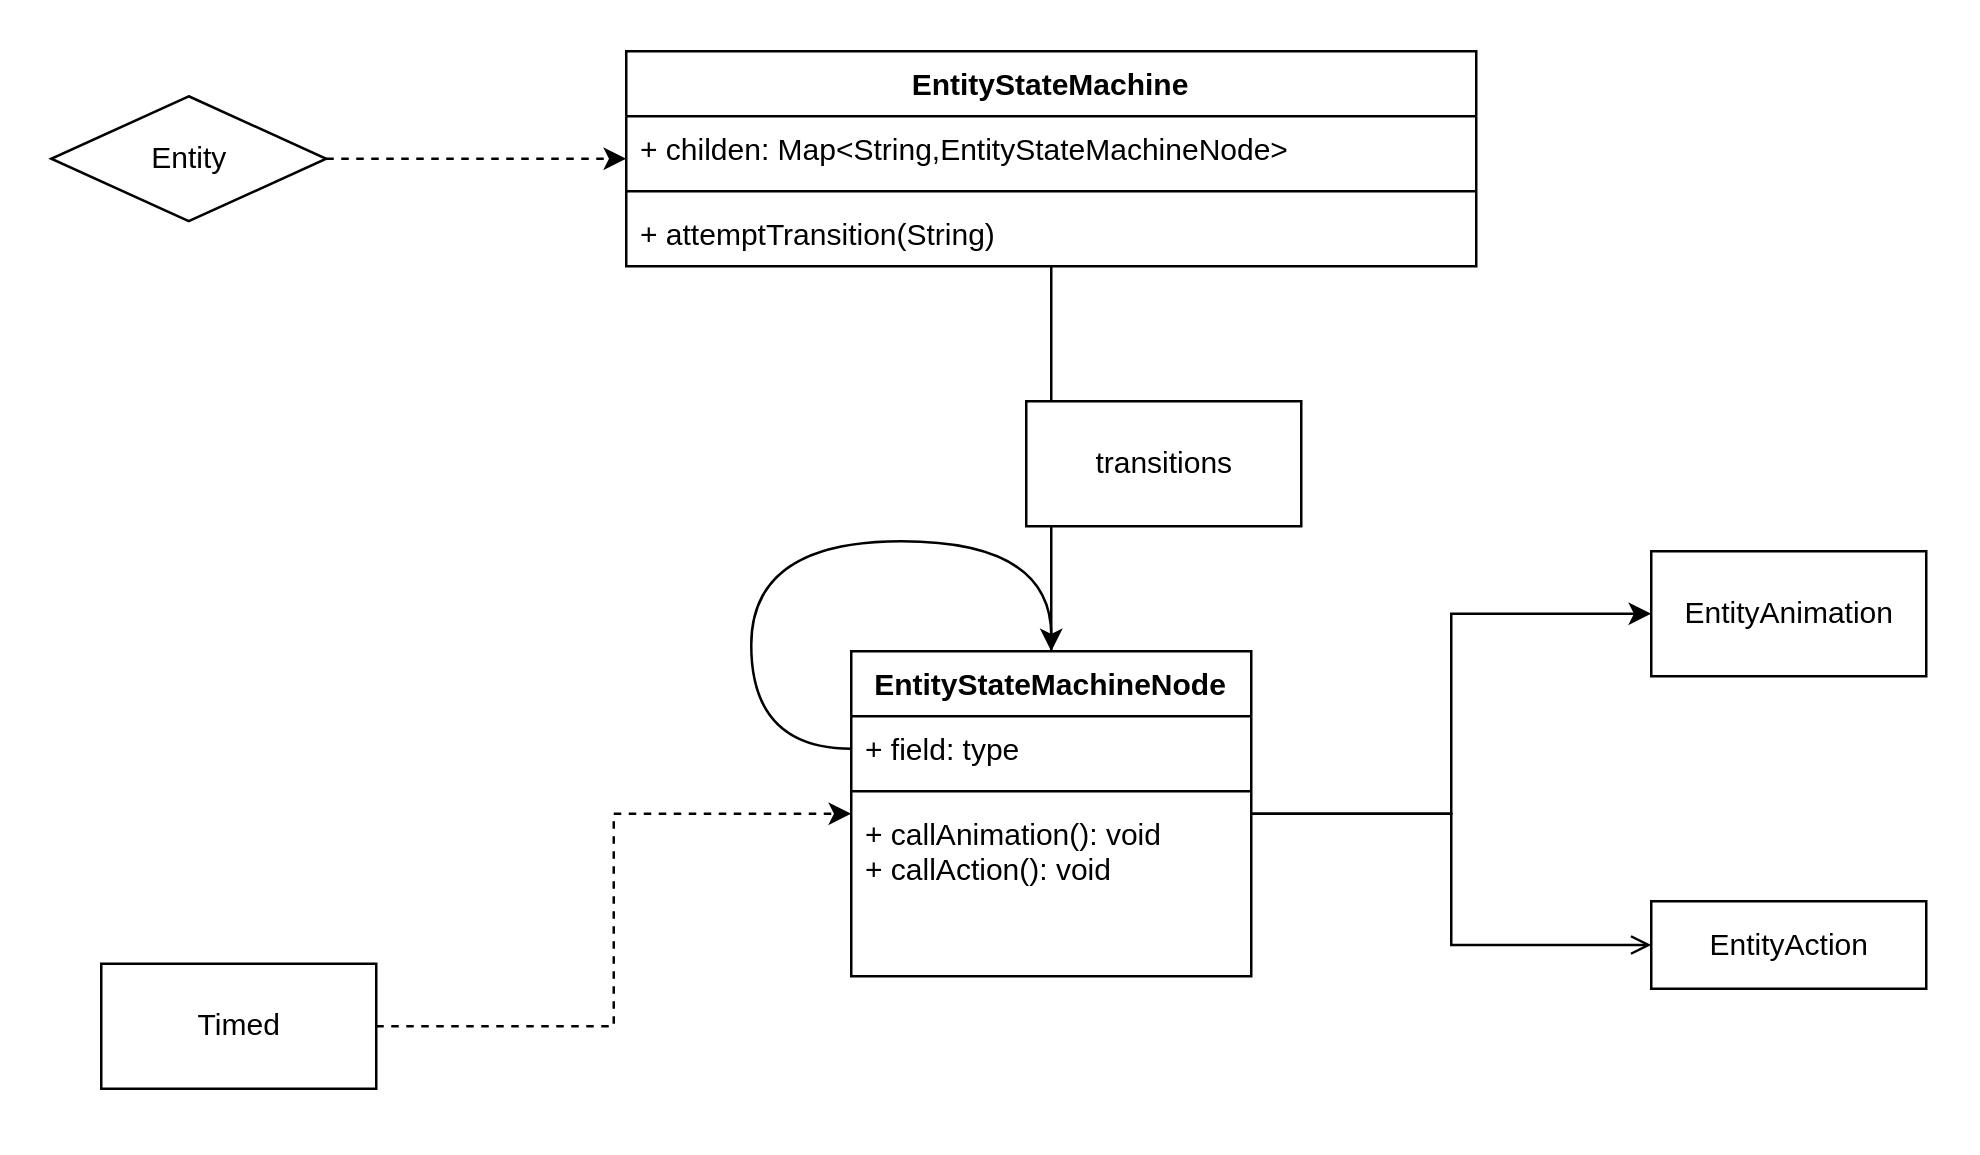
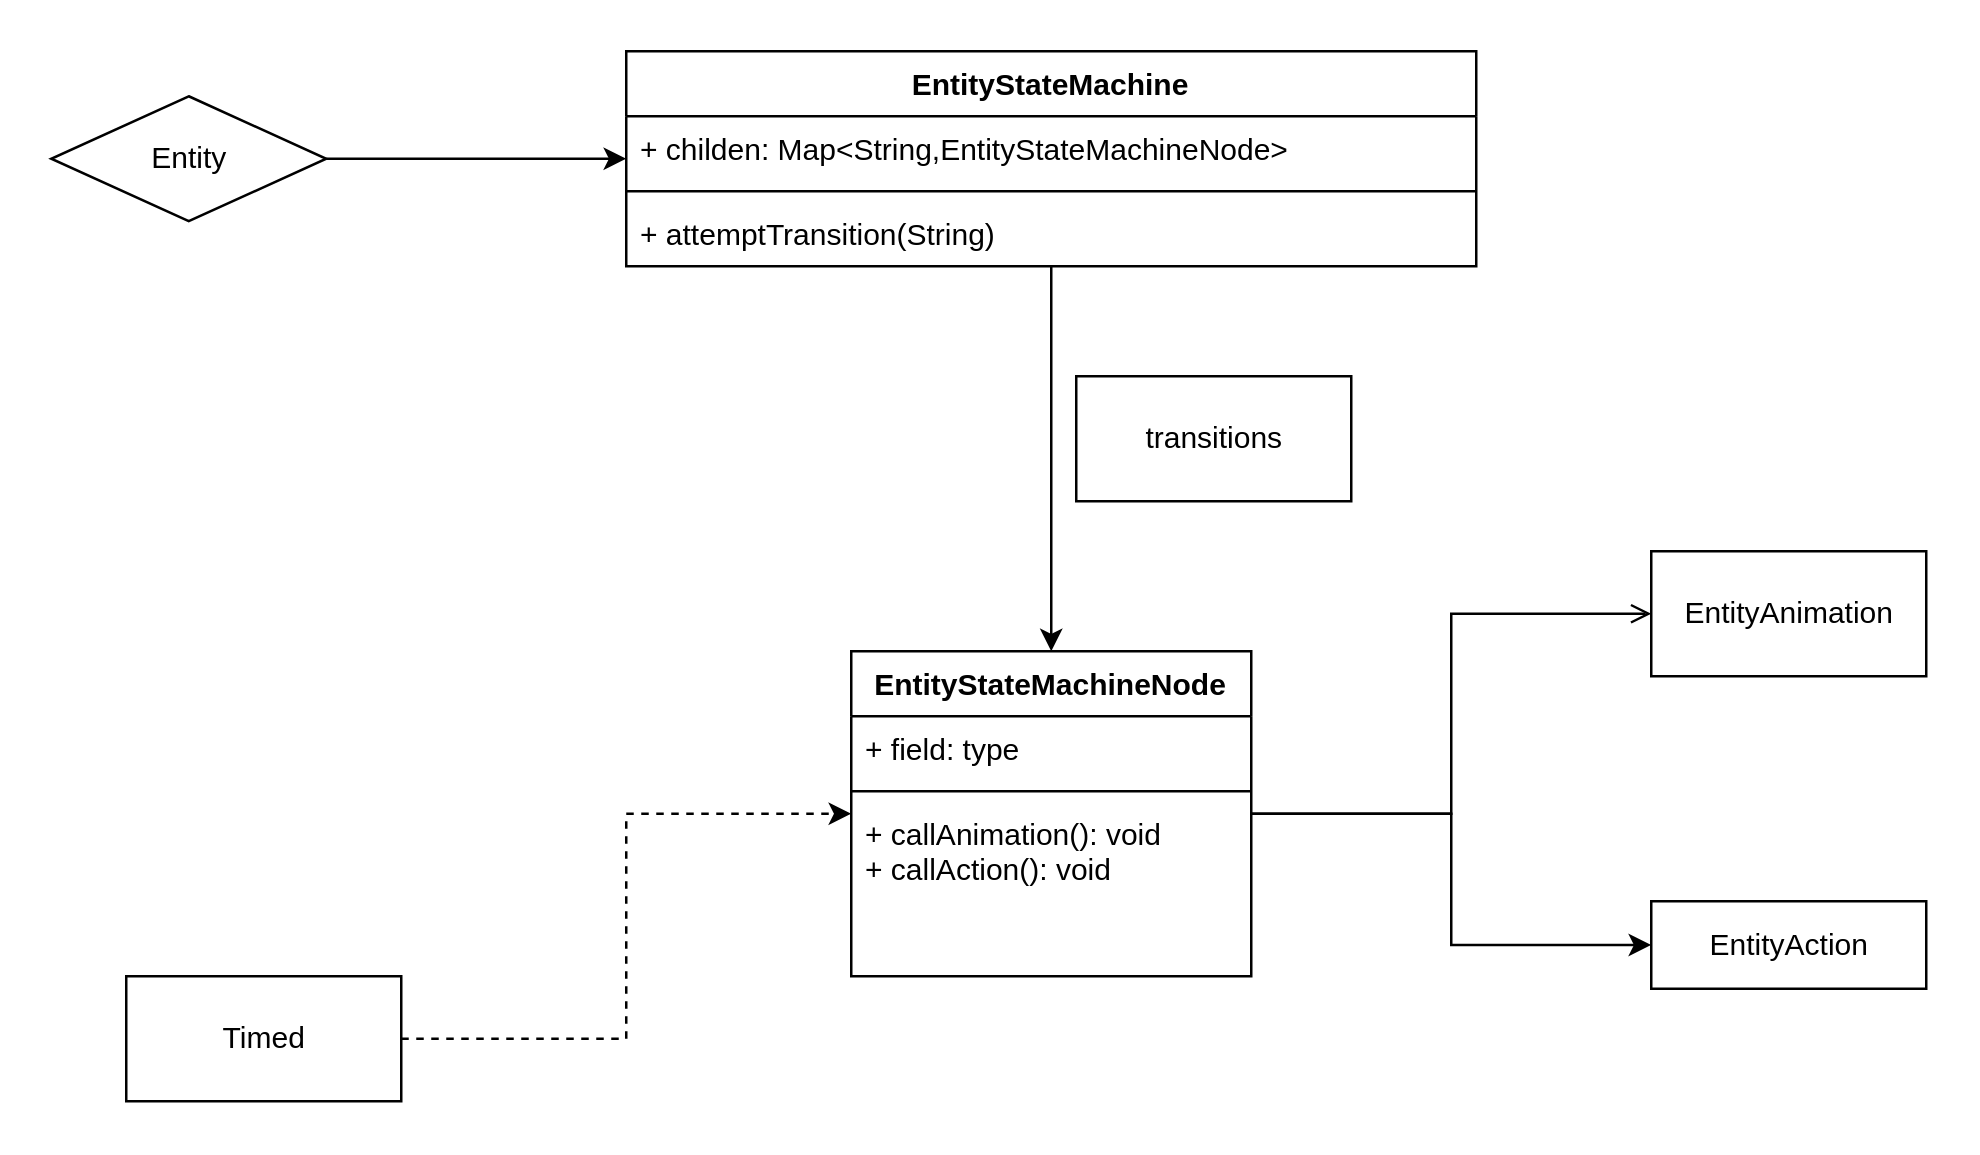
edge "Entity" -> "EntityStateMachine": style dashed -> solid
edge "EntityStateMachine" -- "EntityStateMachineNode": arrowhead none -> classic
node "transitions": moved (1164, 464) -> (1214, 439)
edge "+ field: type" -> "EntityStateMachineNode": removed
edge "EntityStateMachineNode" -> "EntityAnimation": arrowhead classic -> open
edge "EntityStateMachineNode" -> "EntityAction": arrowhead open -> classic
node "Timed": moved (239, 1026) -> (264, 1039)
